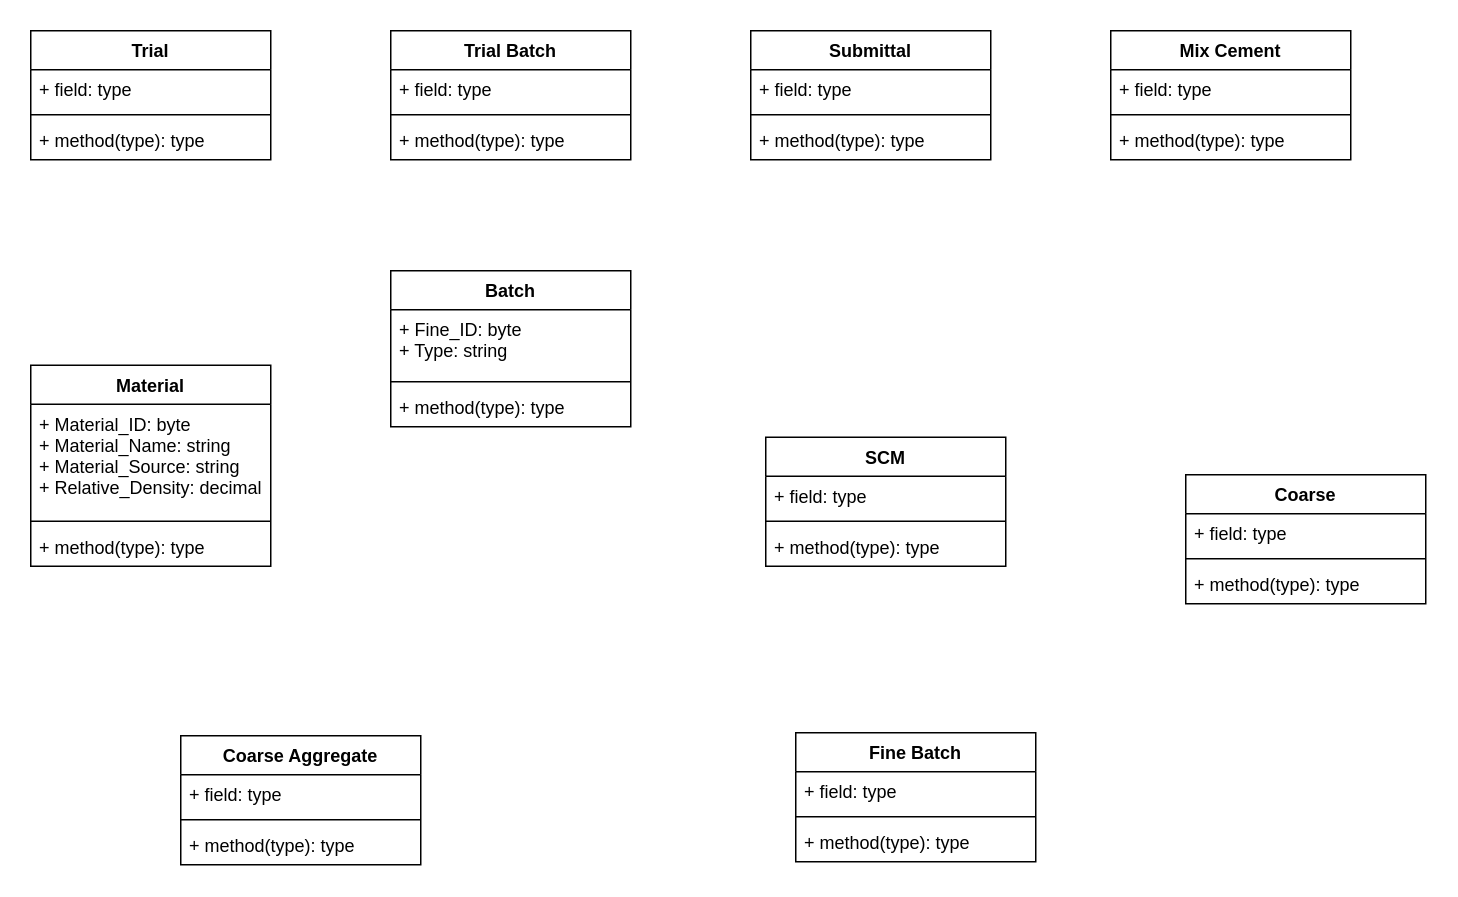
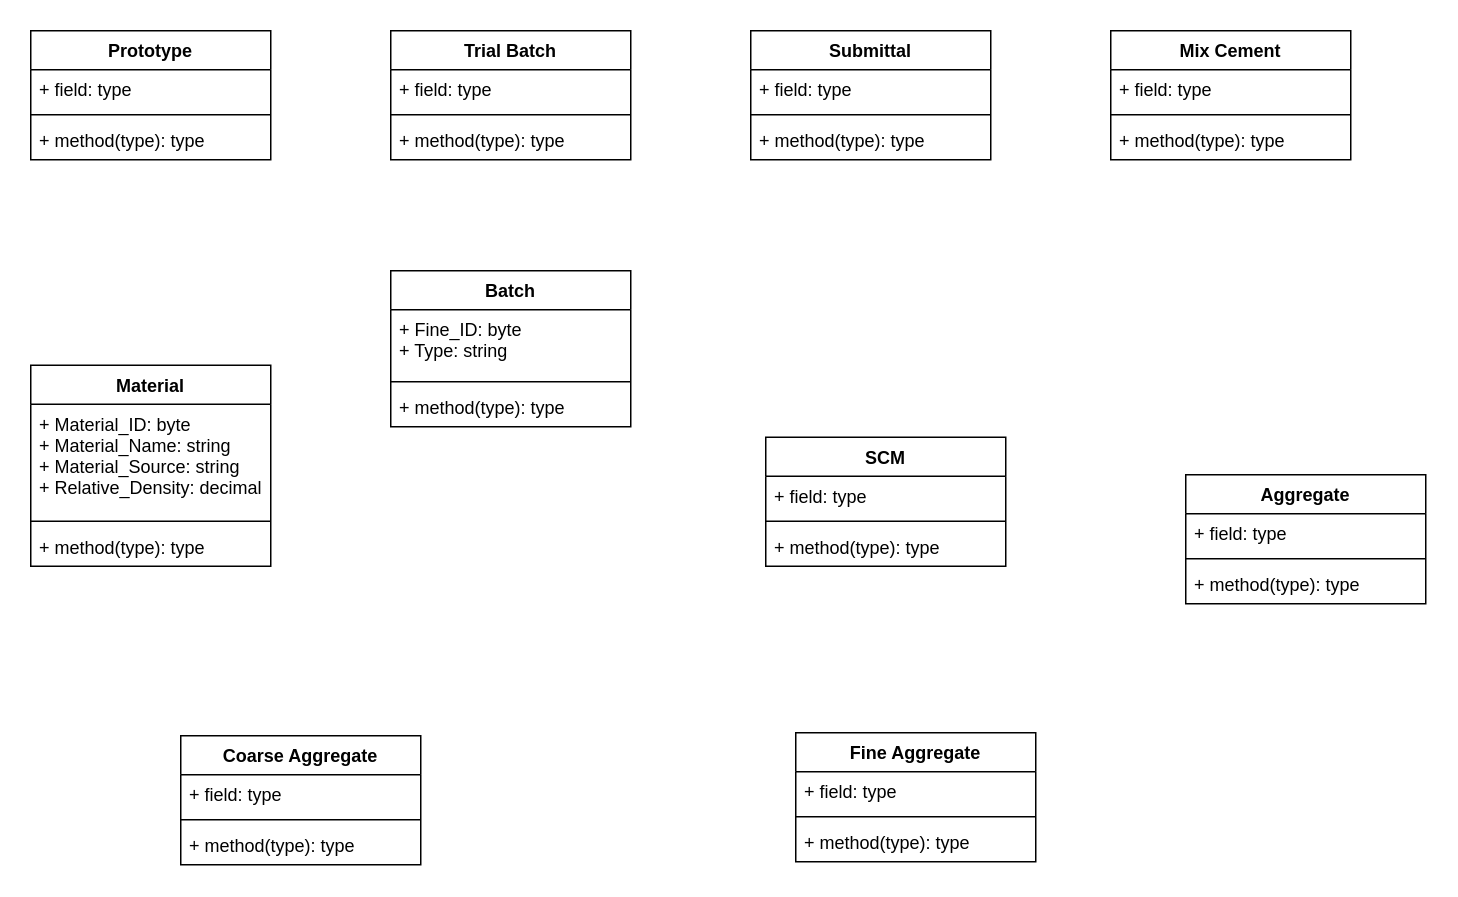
node "Trial": label "Trial" -> "Prototype"
node "Coarse": label "Coarse" -> "Aggregate"
node "Fine Batch": label "Fine Batch" -> "Fine Aggregate"
